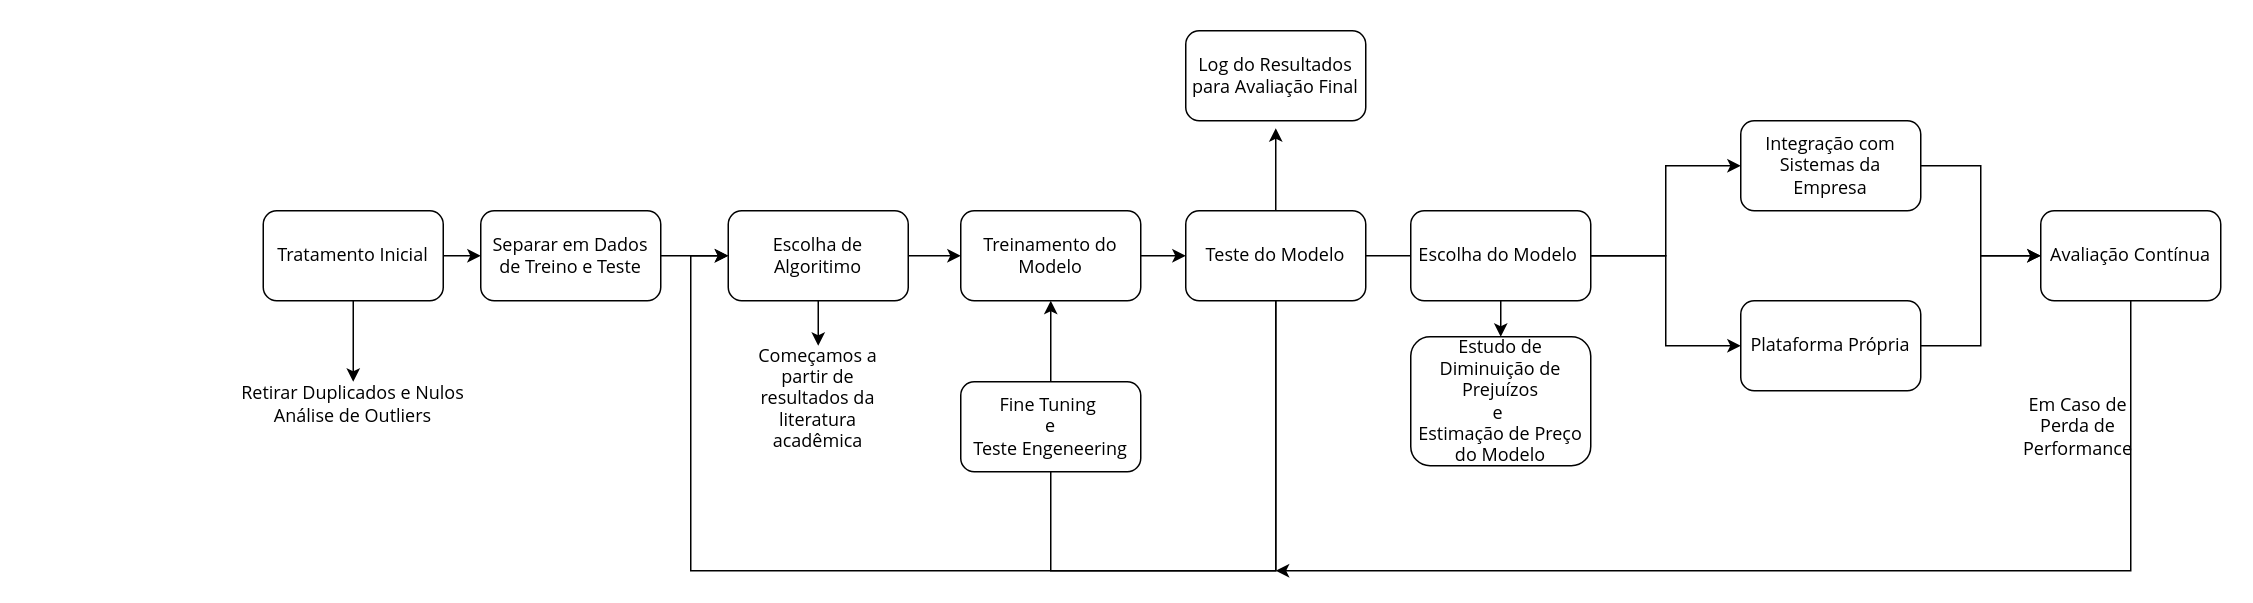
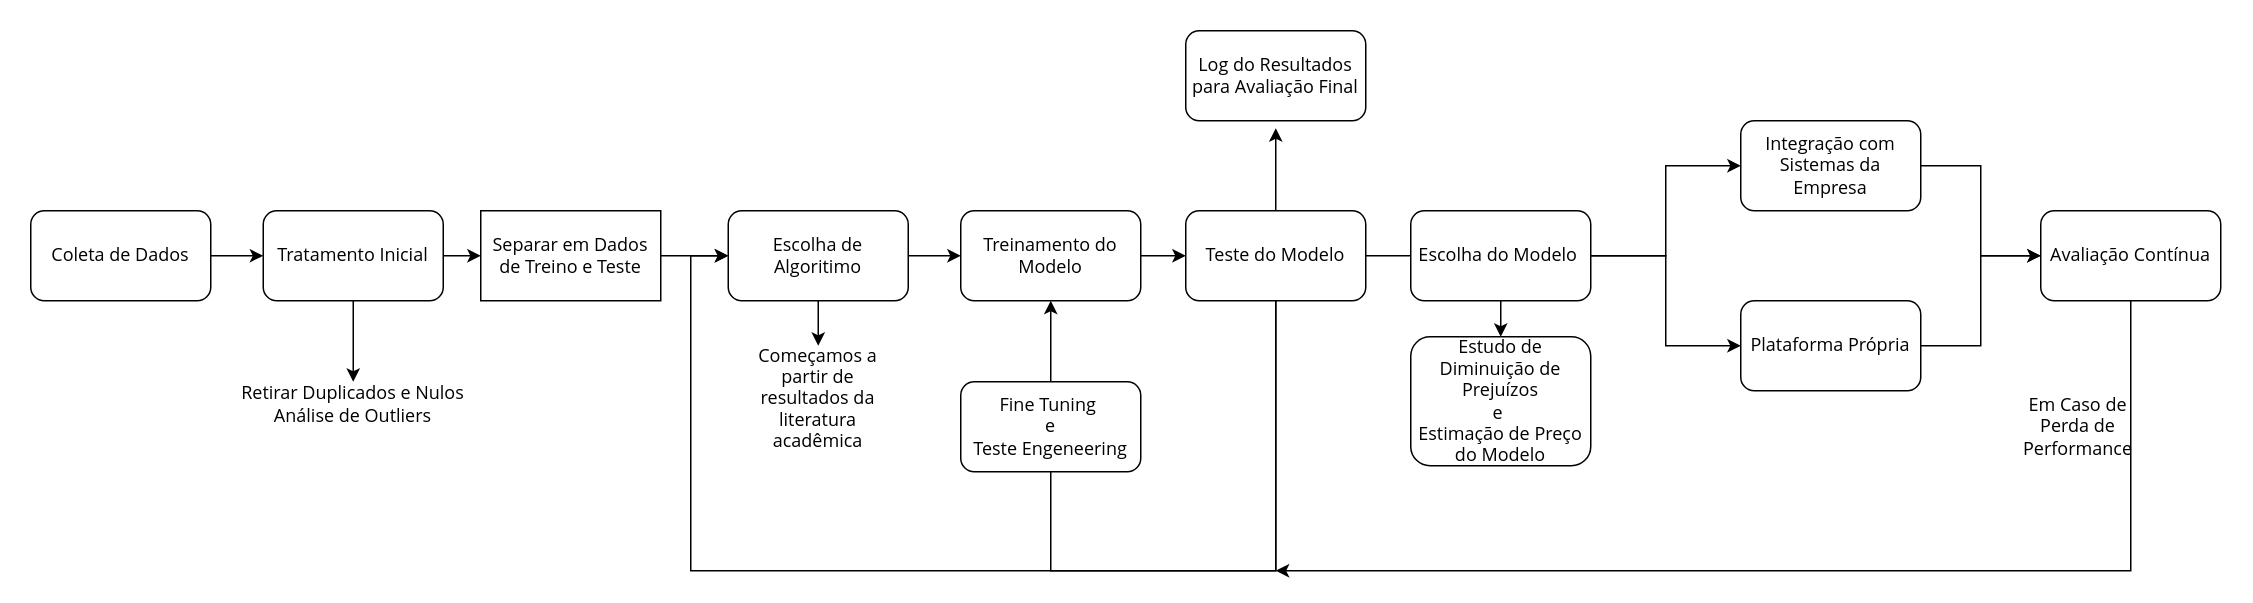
node "Coleta de Dados": added
edge "Coleta de Dados" -> "Tratamento Inicial": added
node "Separar em Dados de Treino e Teste": shape rounded rectangle -> rectangle
